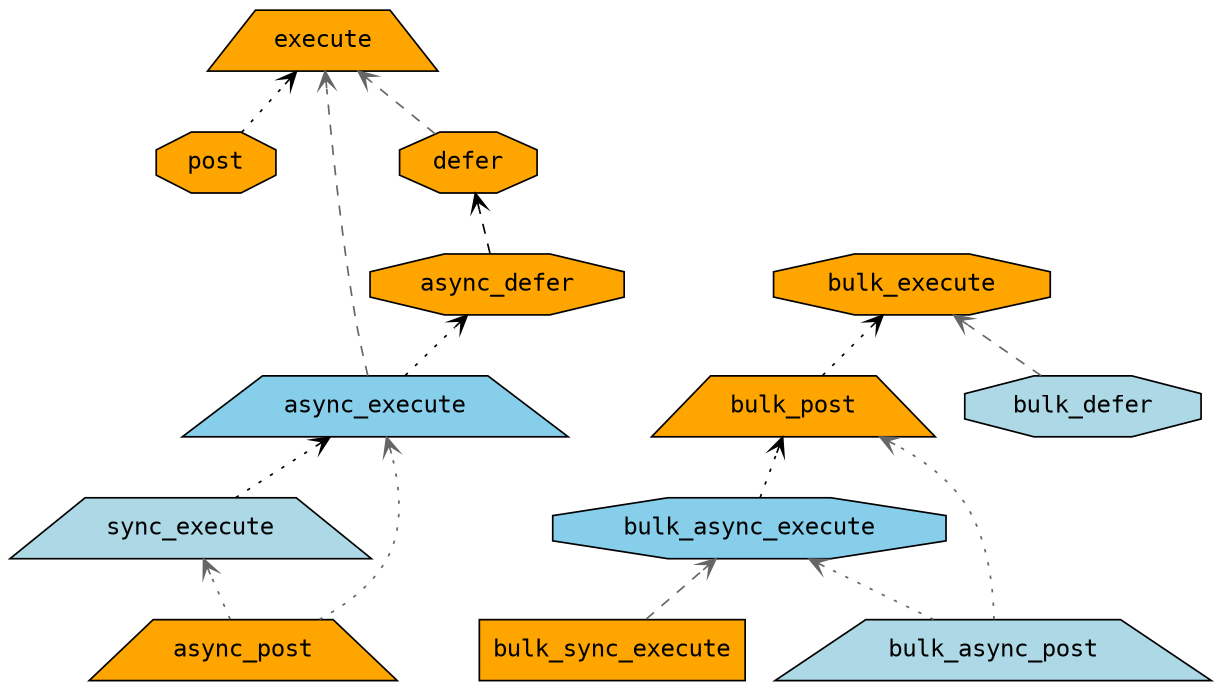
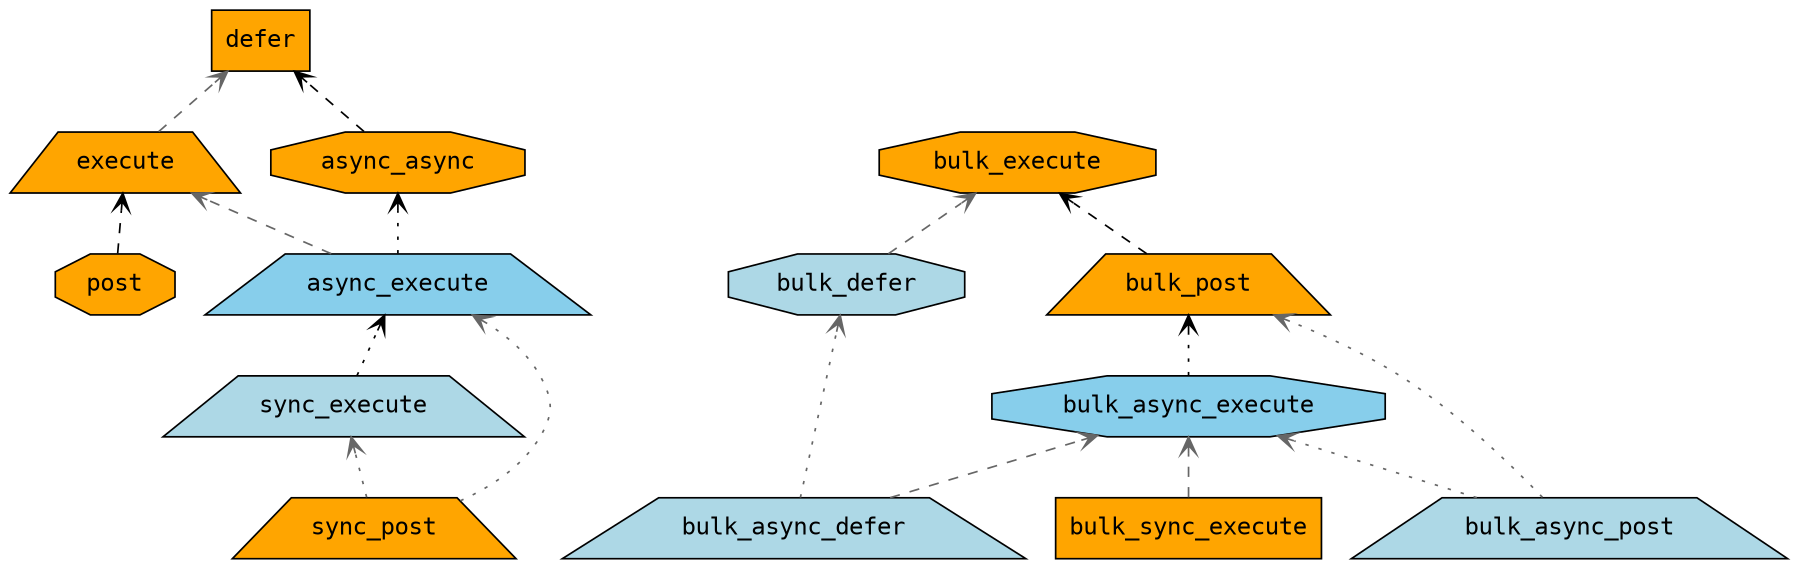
edge "post" -> "execute": style dotted -> dashed
edge "defer" -> "execute": reversed
node "defer": shape octagon -> box
node "async_defer": label "async_defer" -> "async_async"
edge "bulk_post" -> "bulk_execute": style dotted -> dashed
node "bulk_async_defer": added
node "async_post": label "async_post" -> "sync_post"
